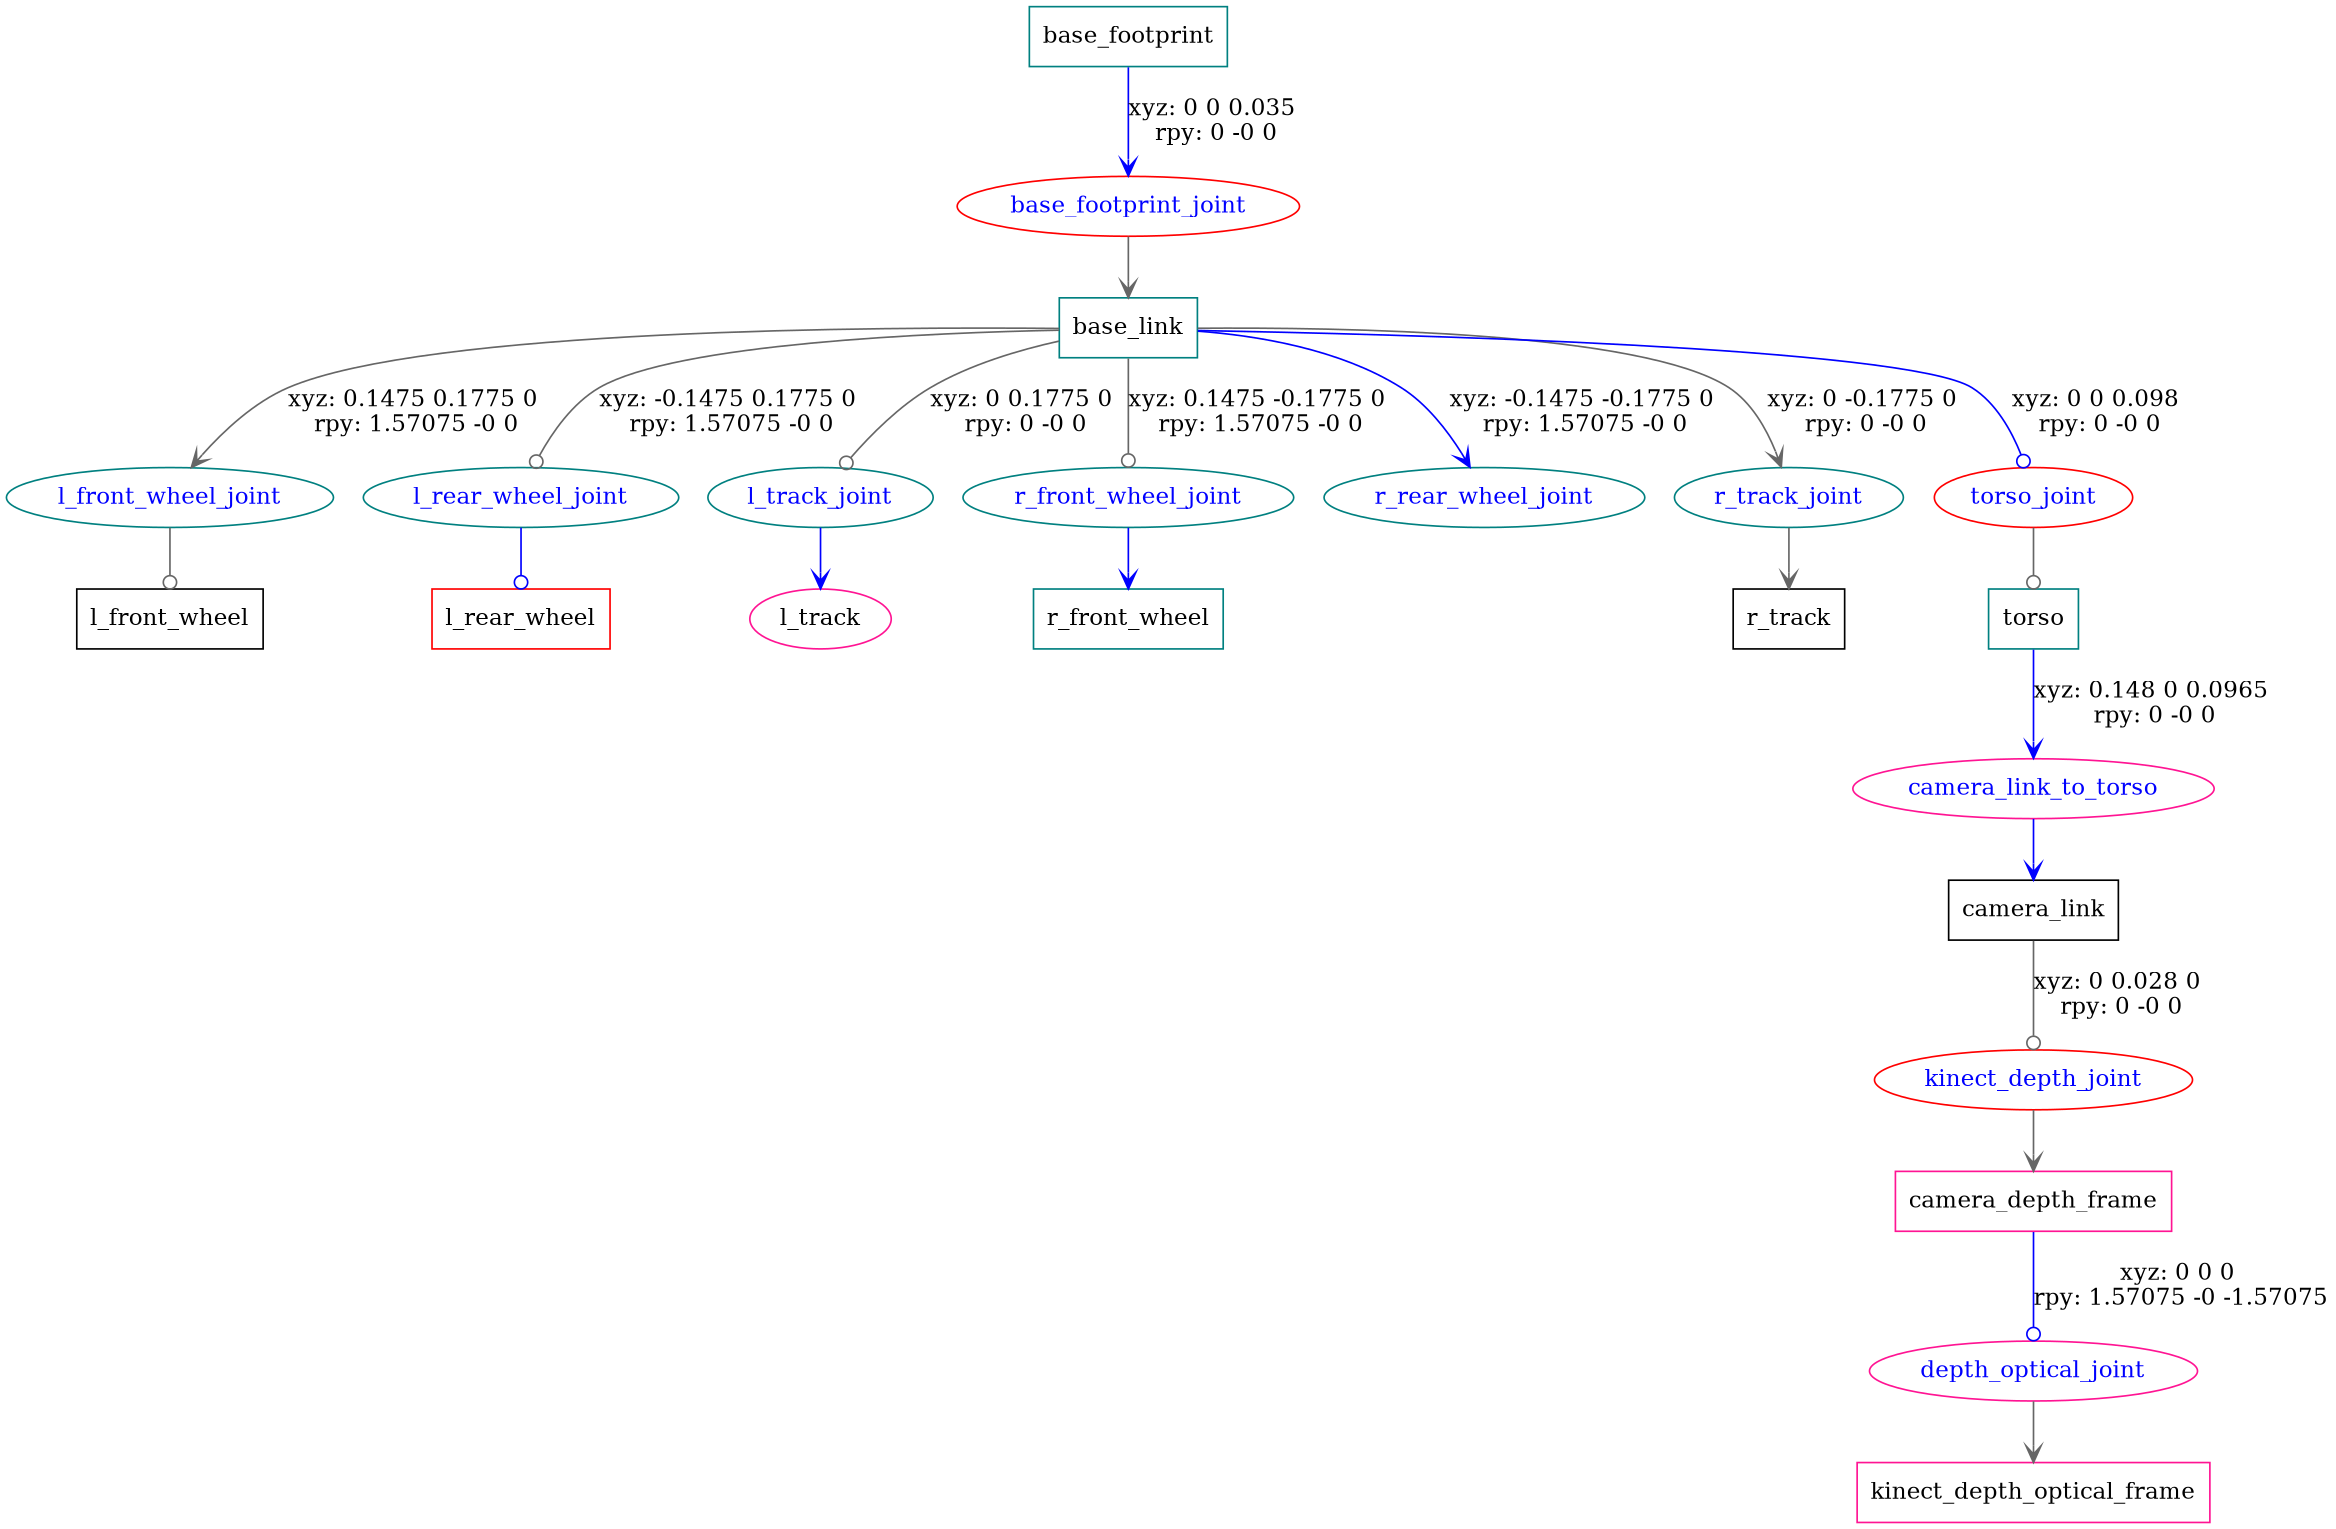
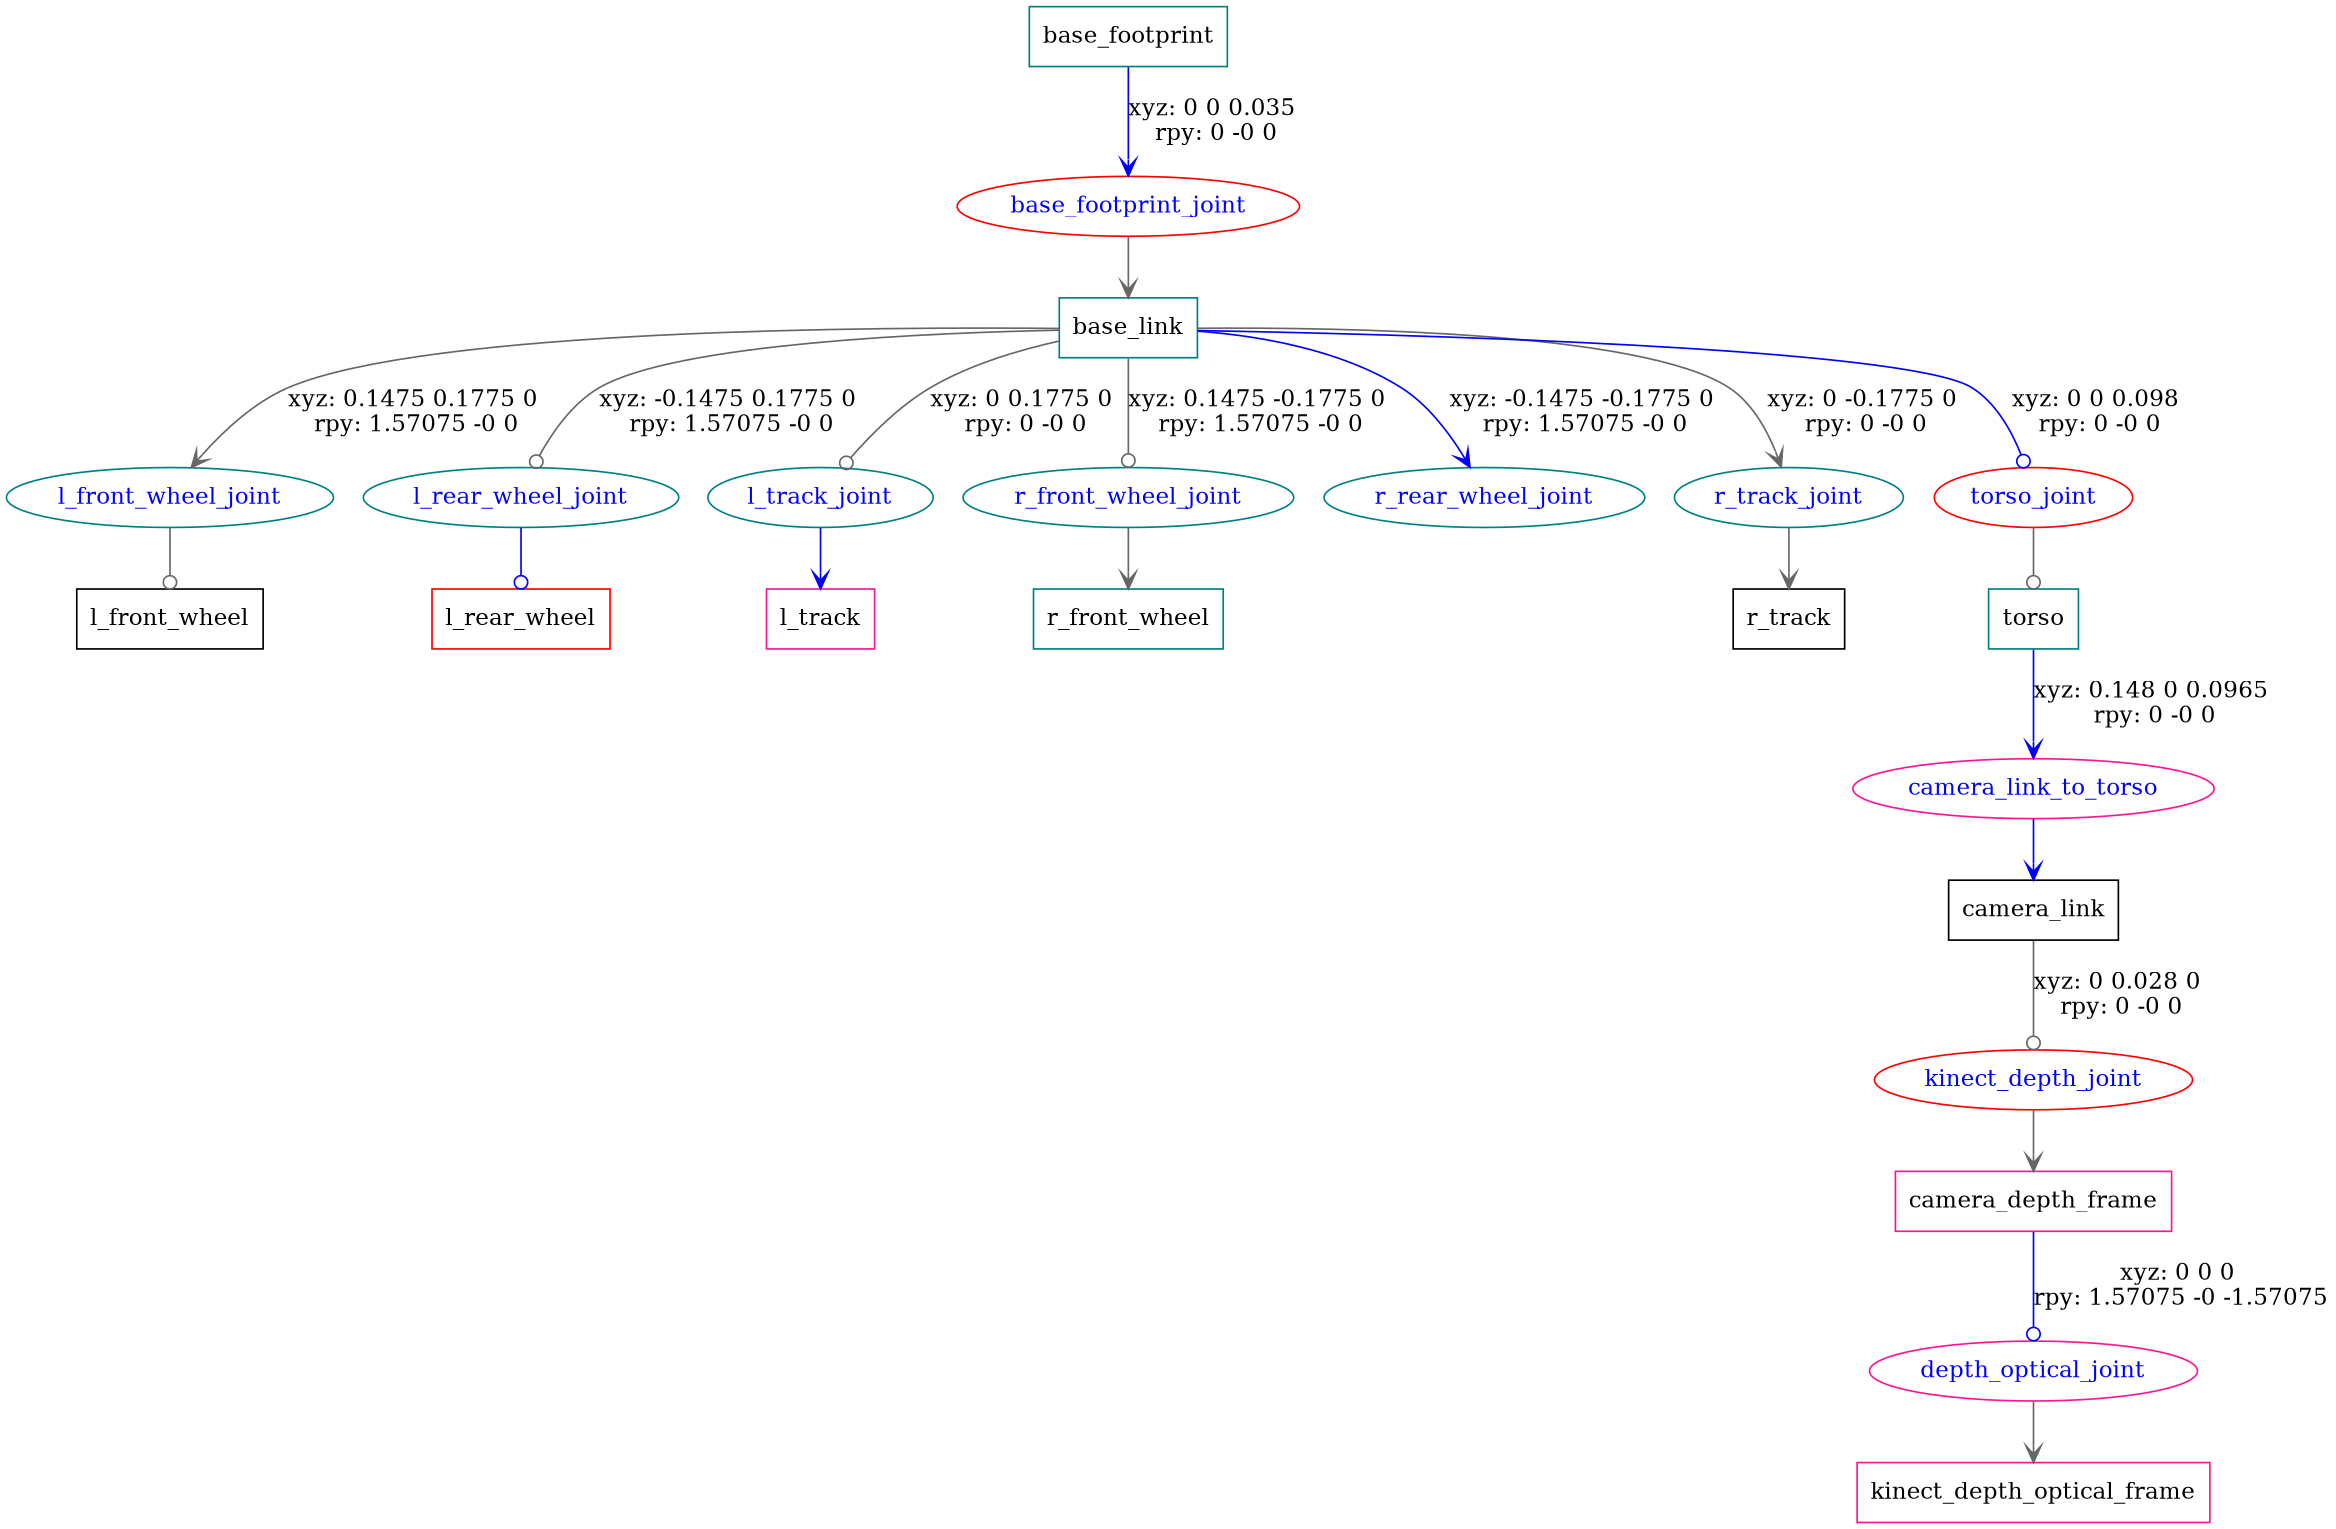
edge "r_front_wheel_joint" -> "r_front_wheel": color blue -> gray40
node "l_track": shape ellipse -> box
